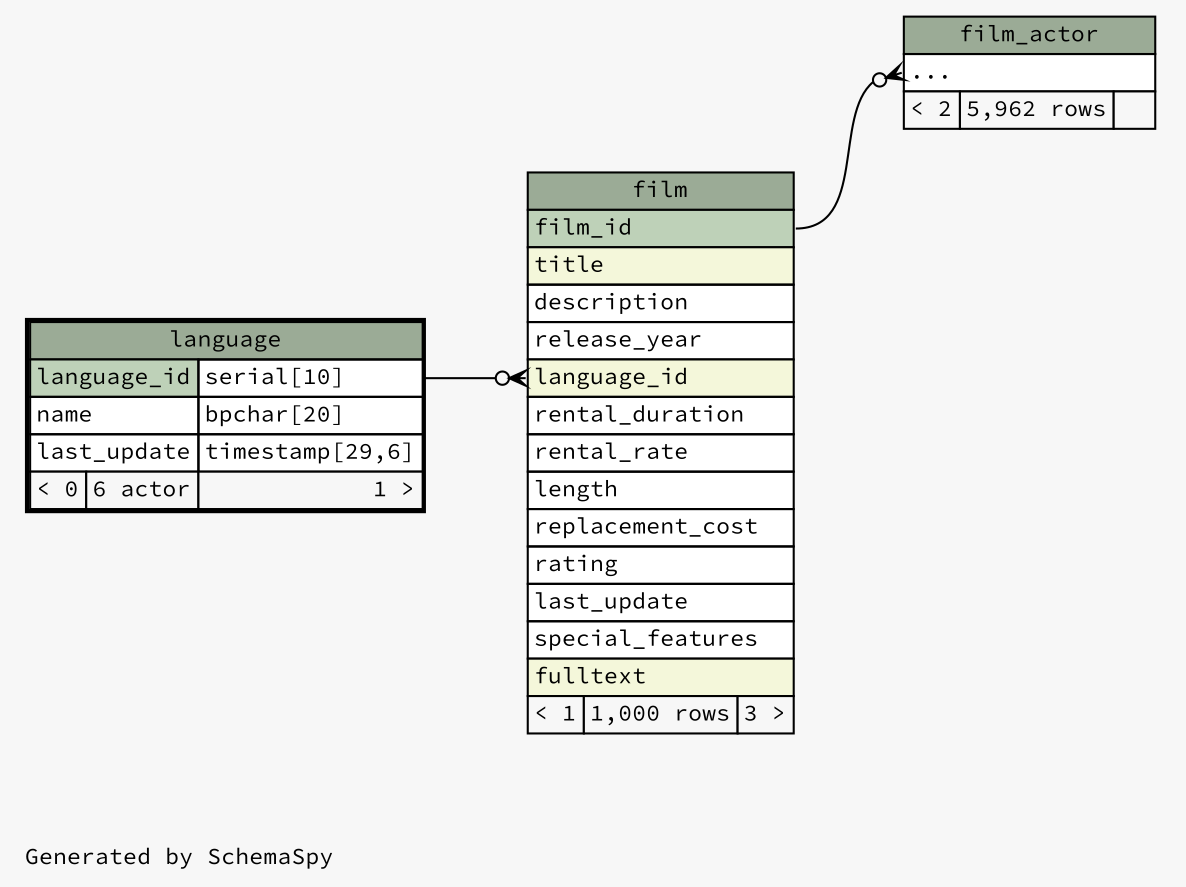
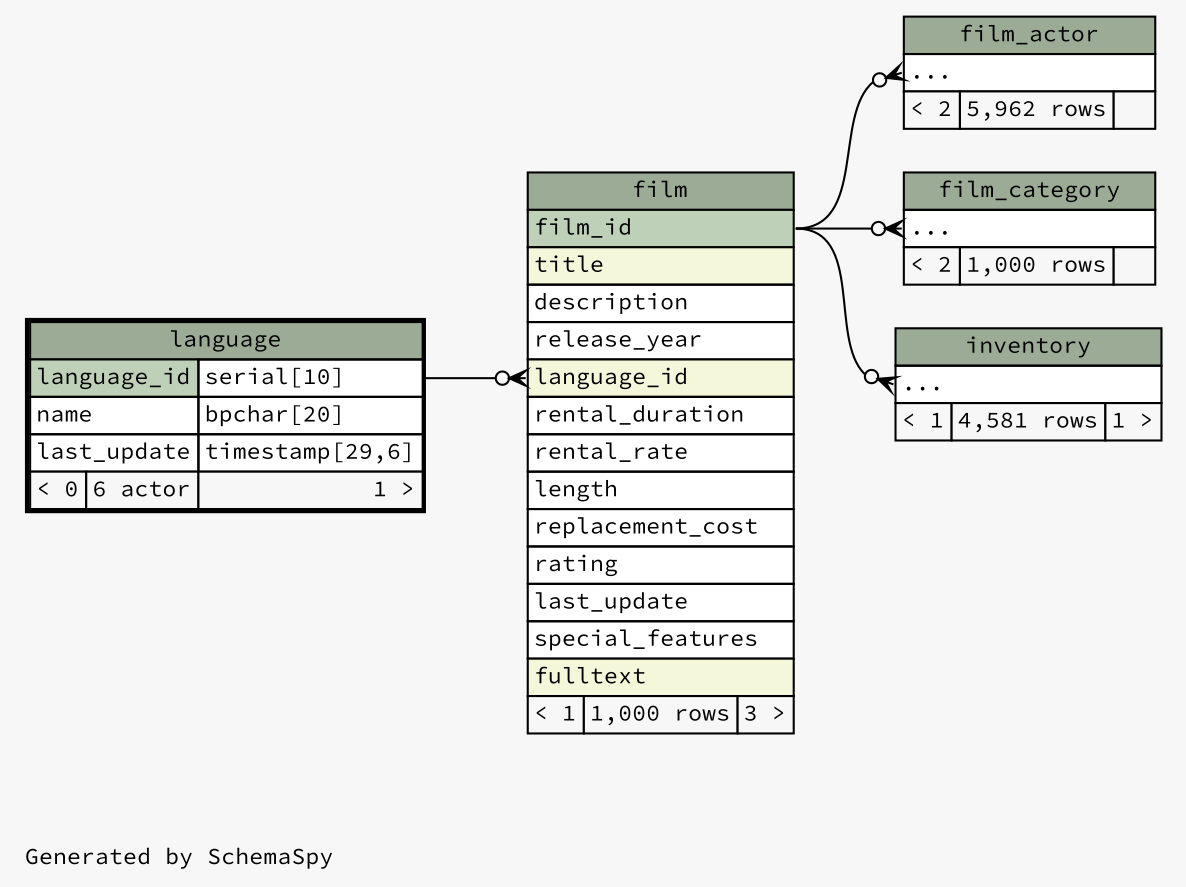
node "film_category": added
node "inventory": added
